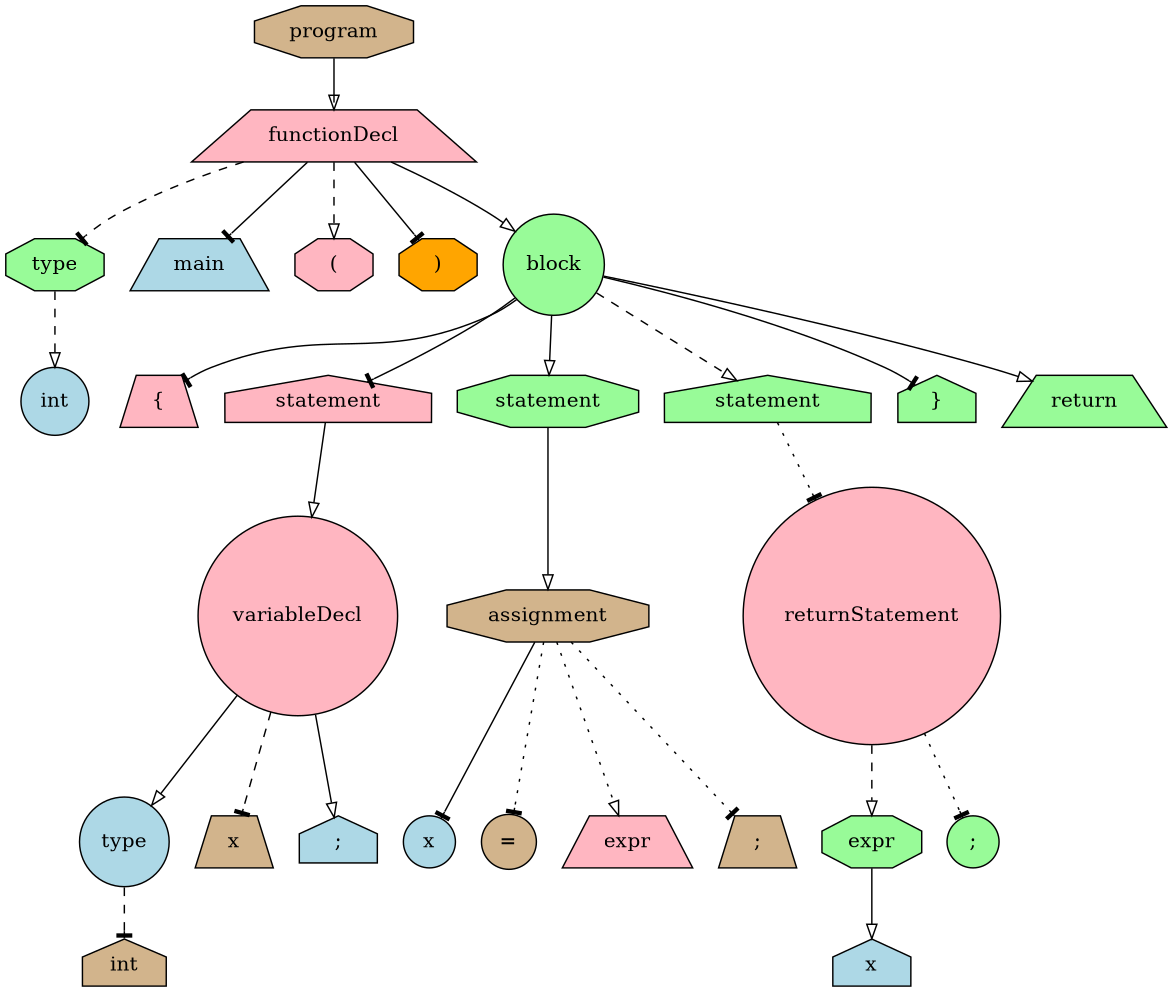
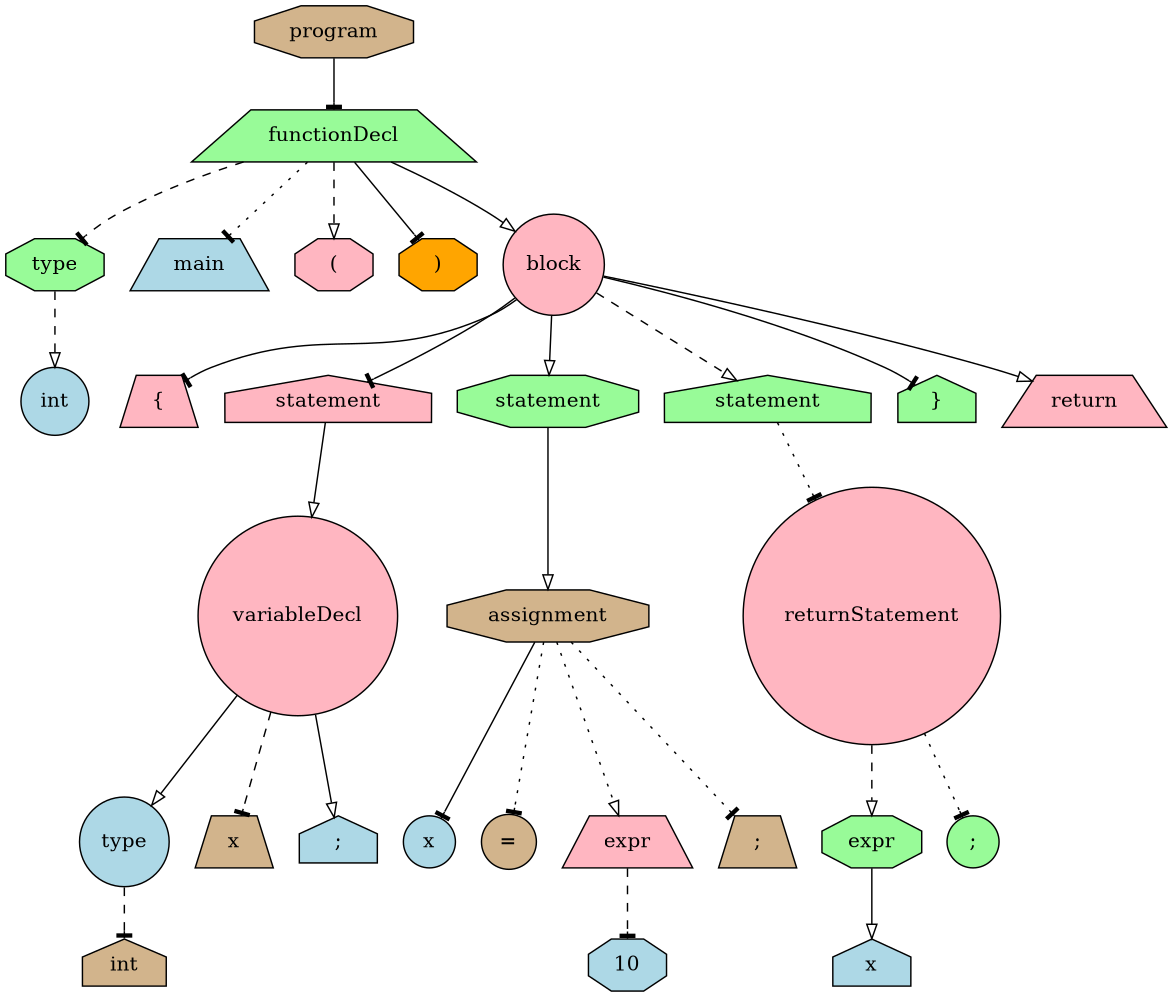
edge "program" -> "functionDecl": arrowhead onormal -> tee
node "functionDecl": fillcolor lightpink -> palegreen
edge "functionDecl" -> "main": style solid -> dotted
node "block": fillcolor palegreen -> lightpink
node "return": fillcolor palegreen -> lightpink
node "10": added
